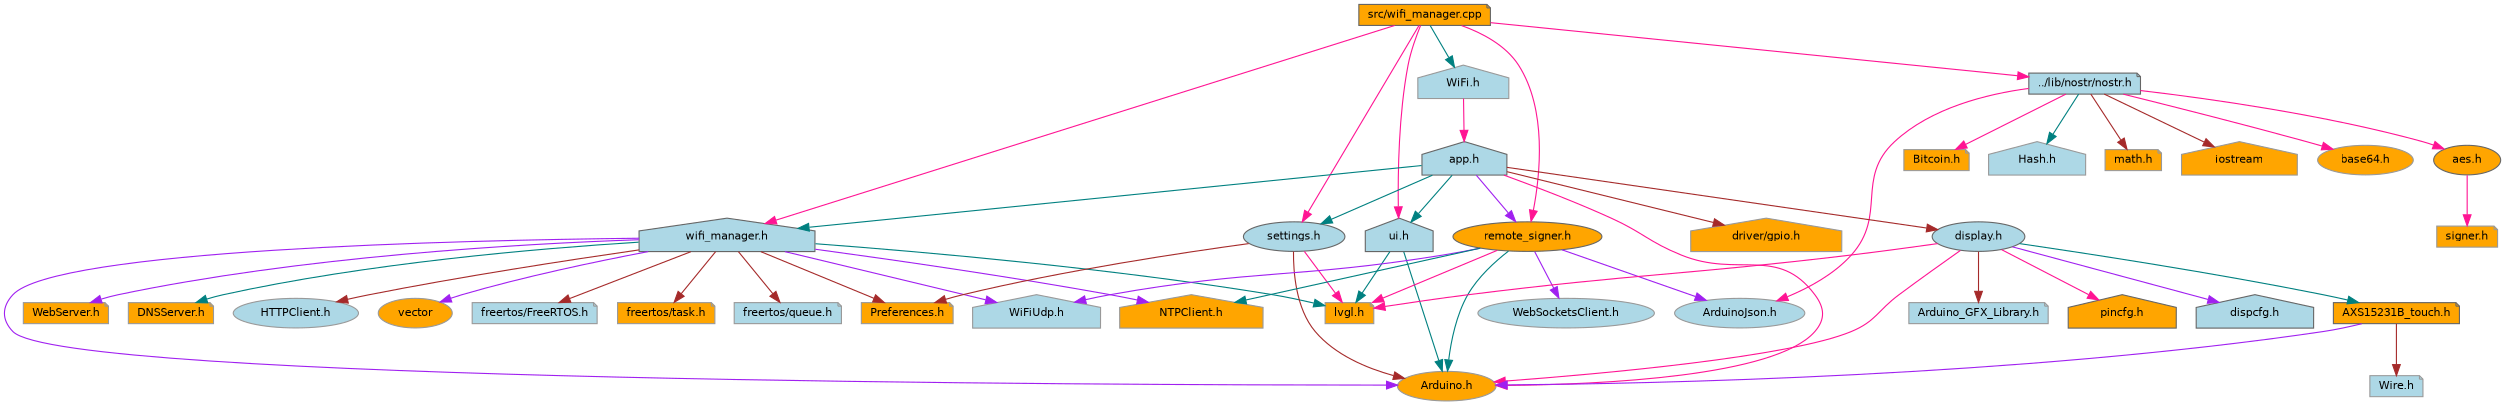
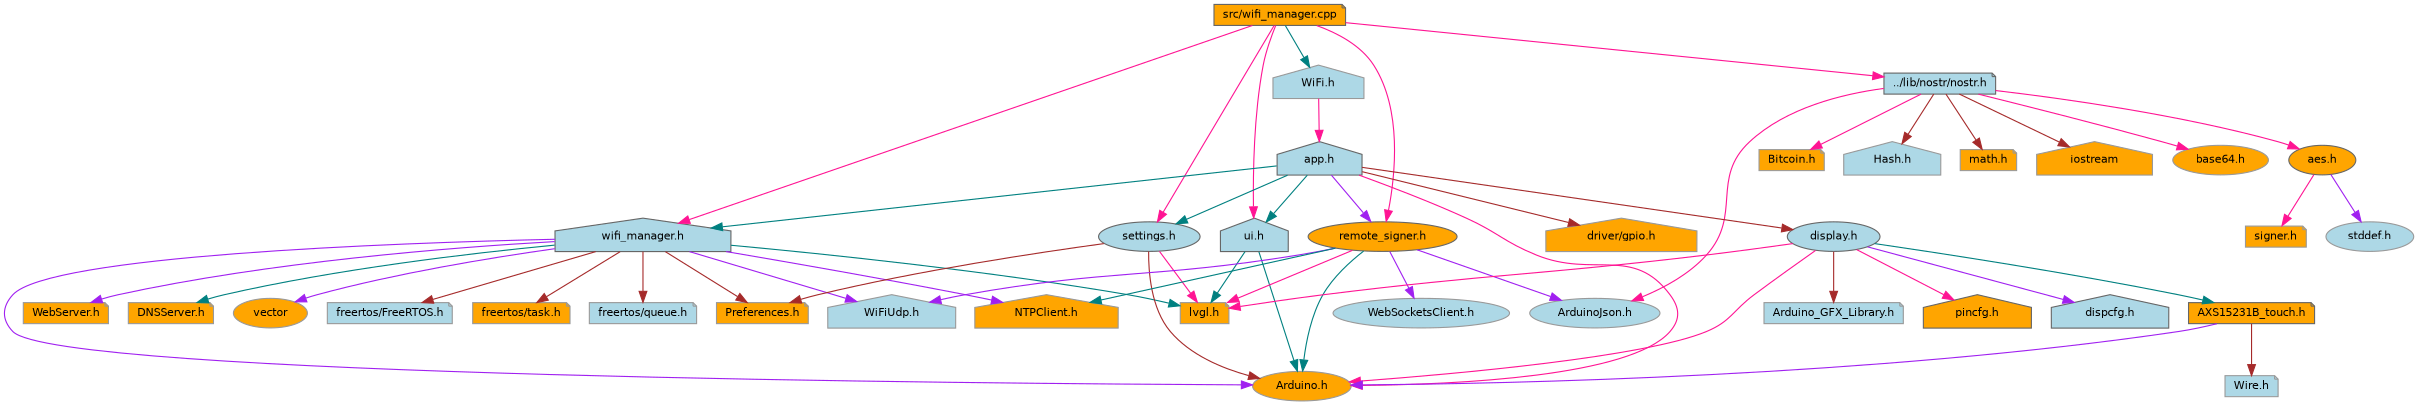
edge "../lib/nostr/nostr.h" -> "Hash.h": color teal -> brown
node "stddef.h": added
node "HTTPClient.h": removed
